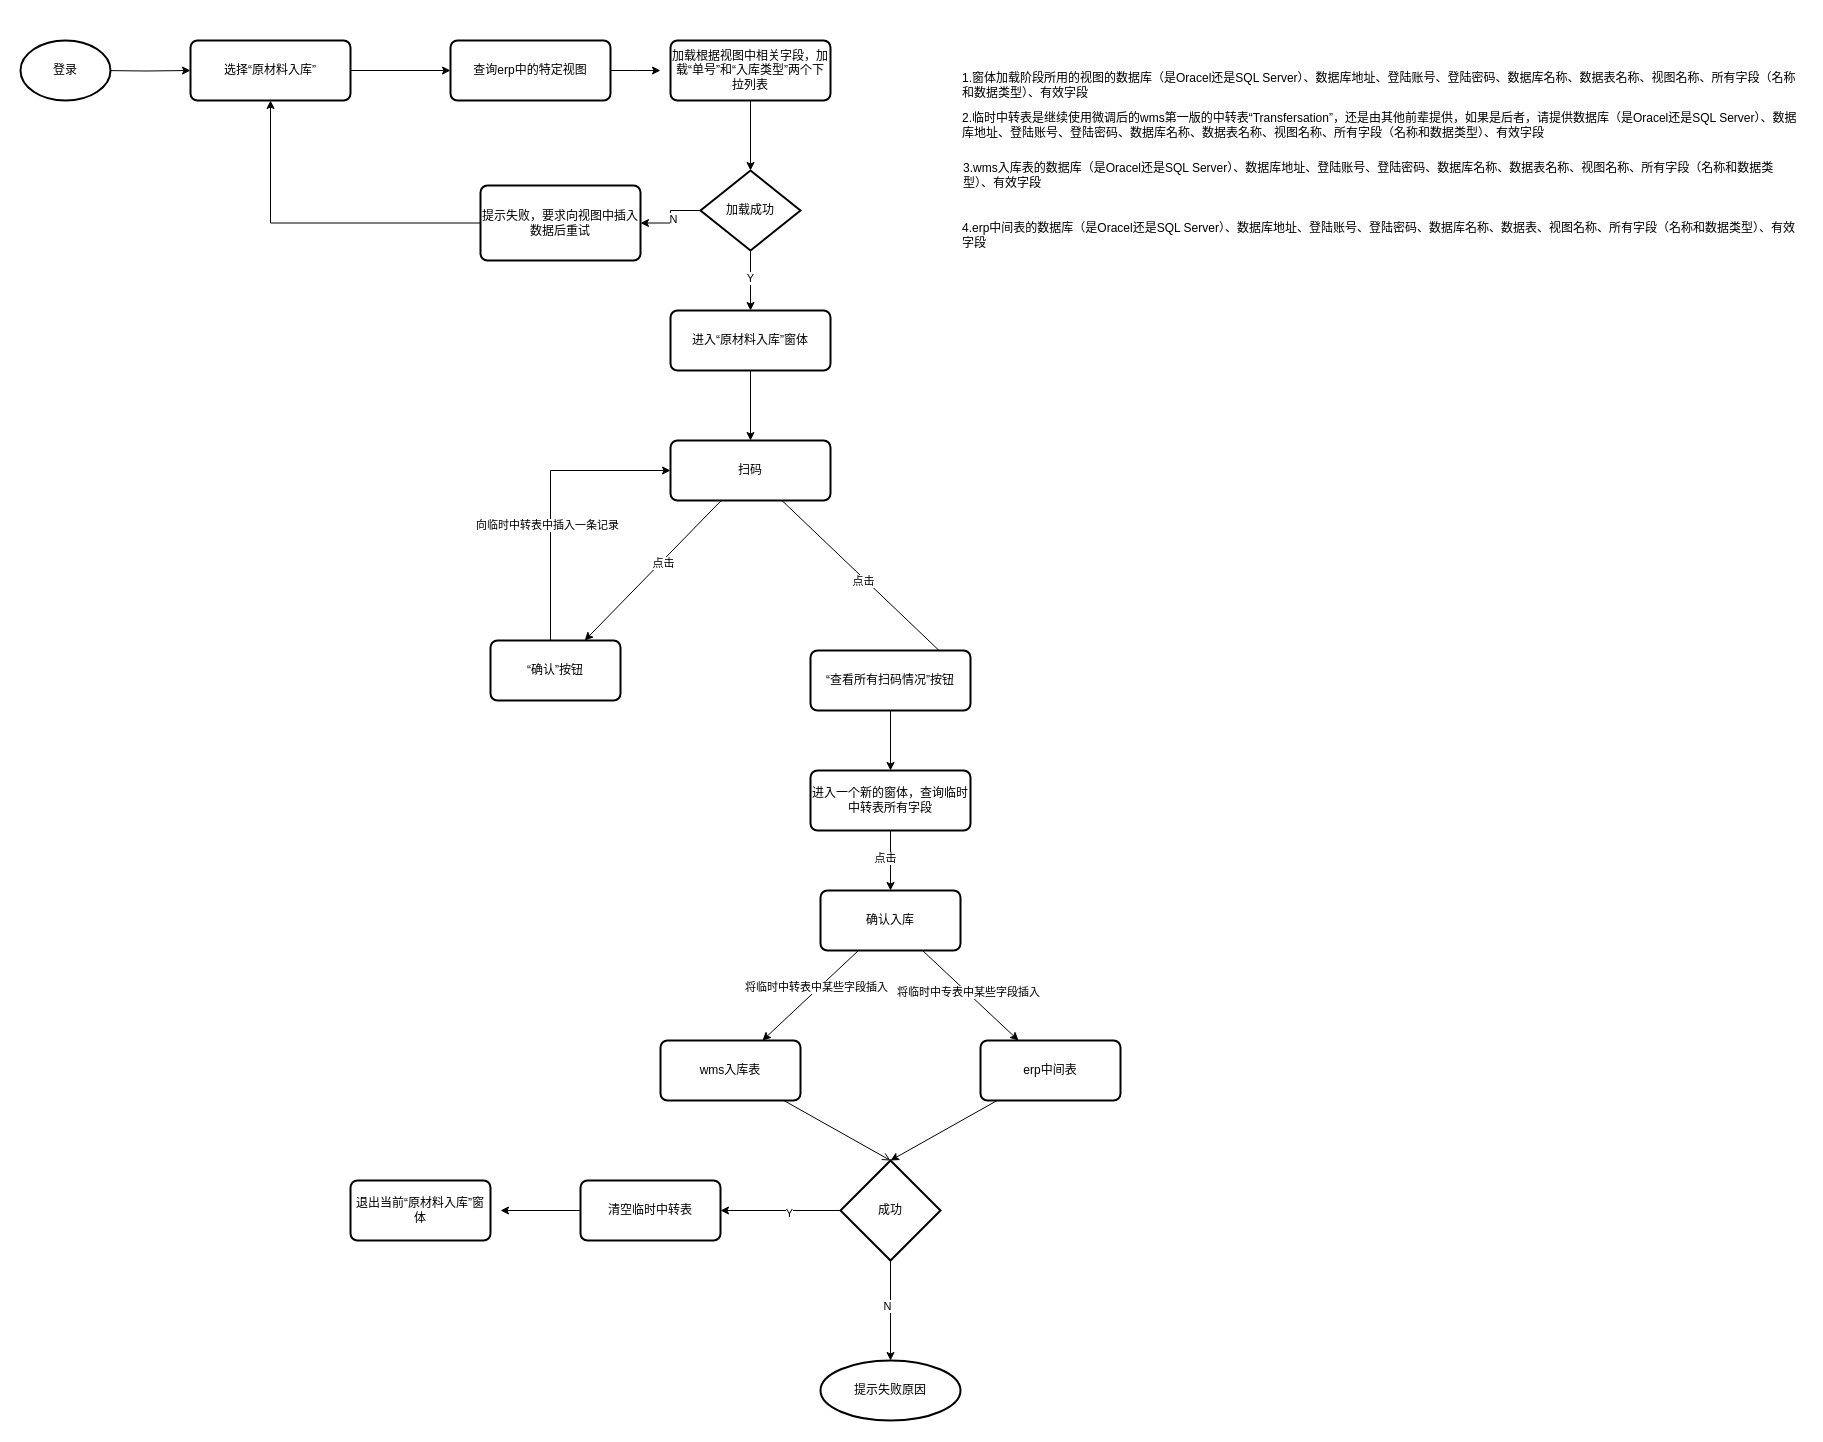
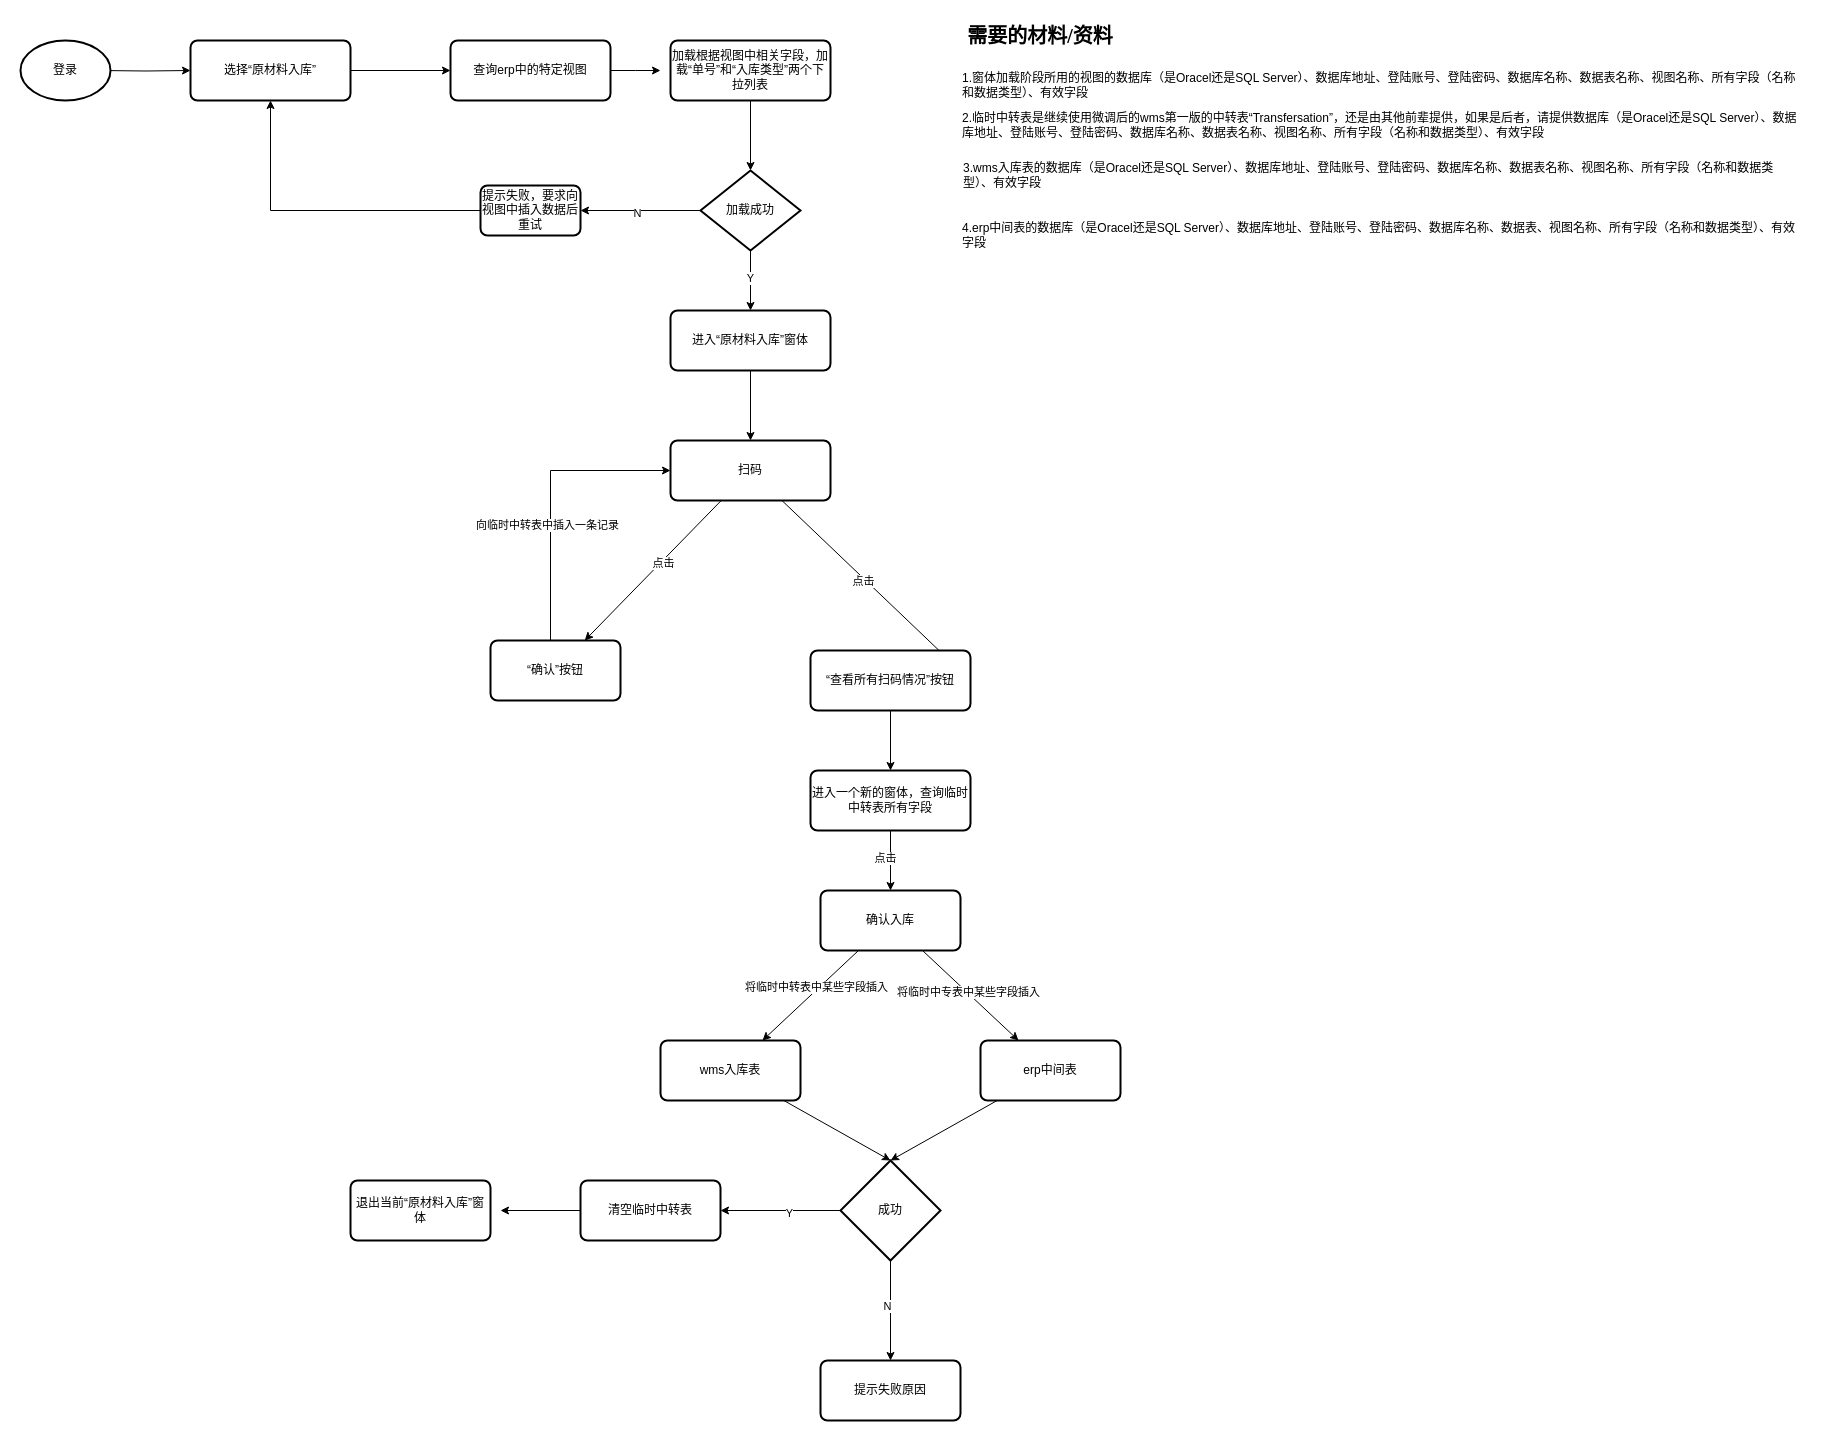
node "需要的材料/资料": added
node "提示失败，要求向视图中插入数据后重试": size 160x75 -> 100x50
edge "wms入库表" -> "成功": arrowhead open -> classic
node "提示失败原因": shape ellipse -> rounded rectangle
